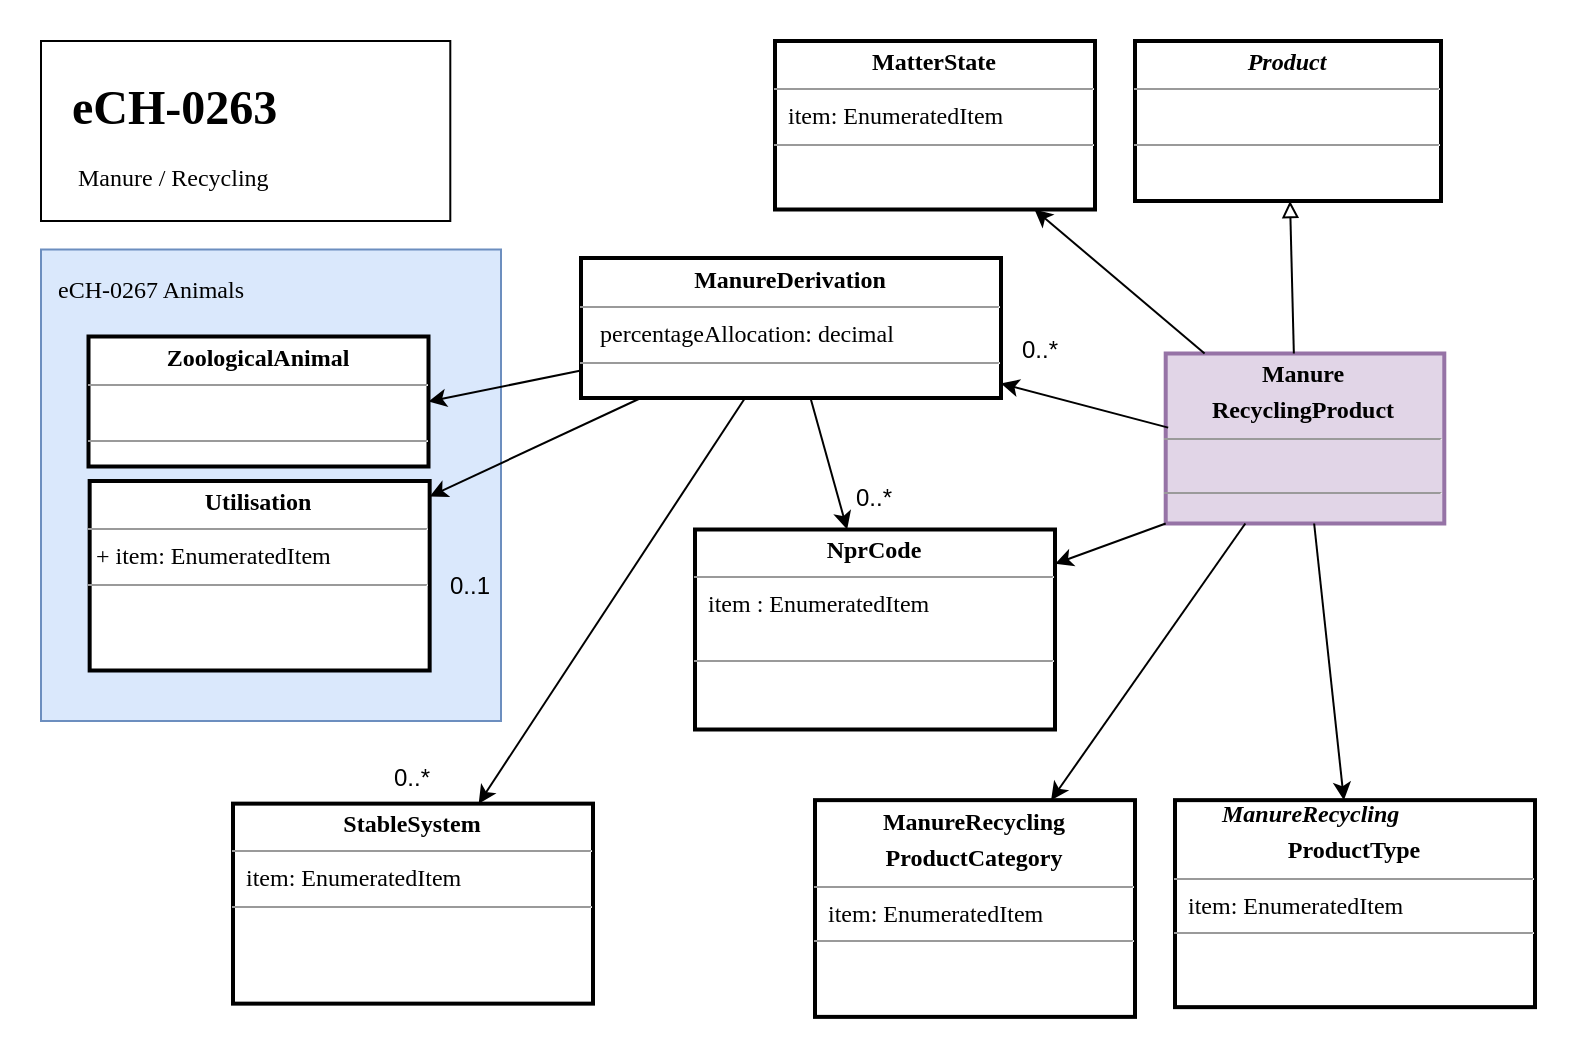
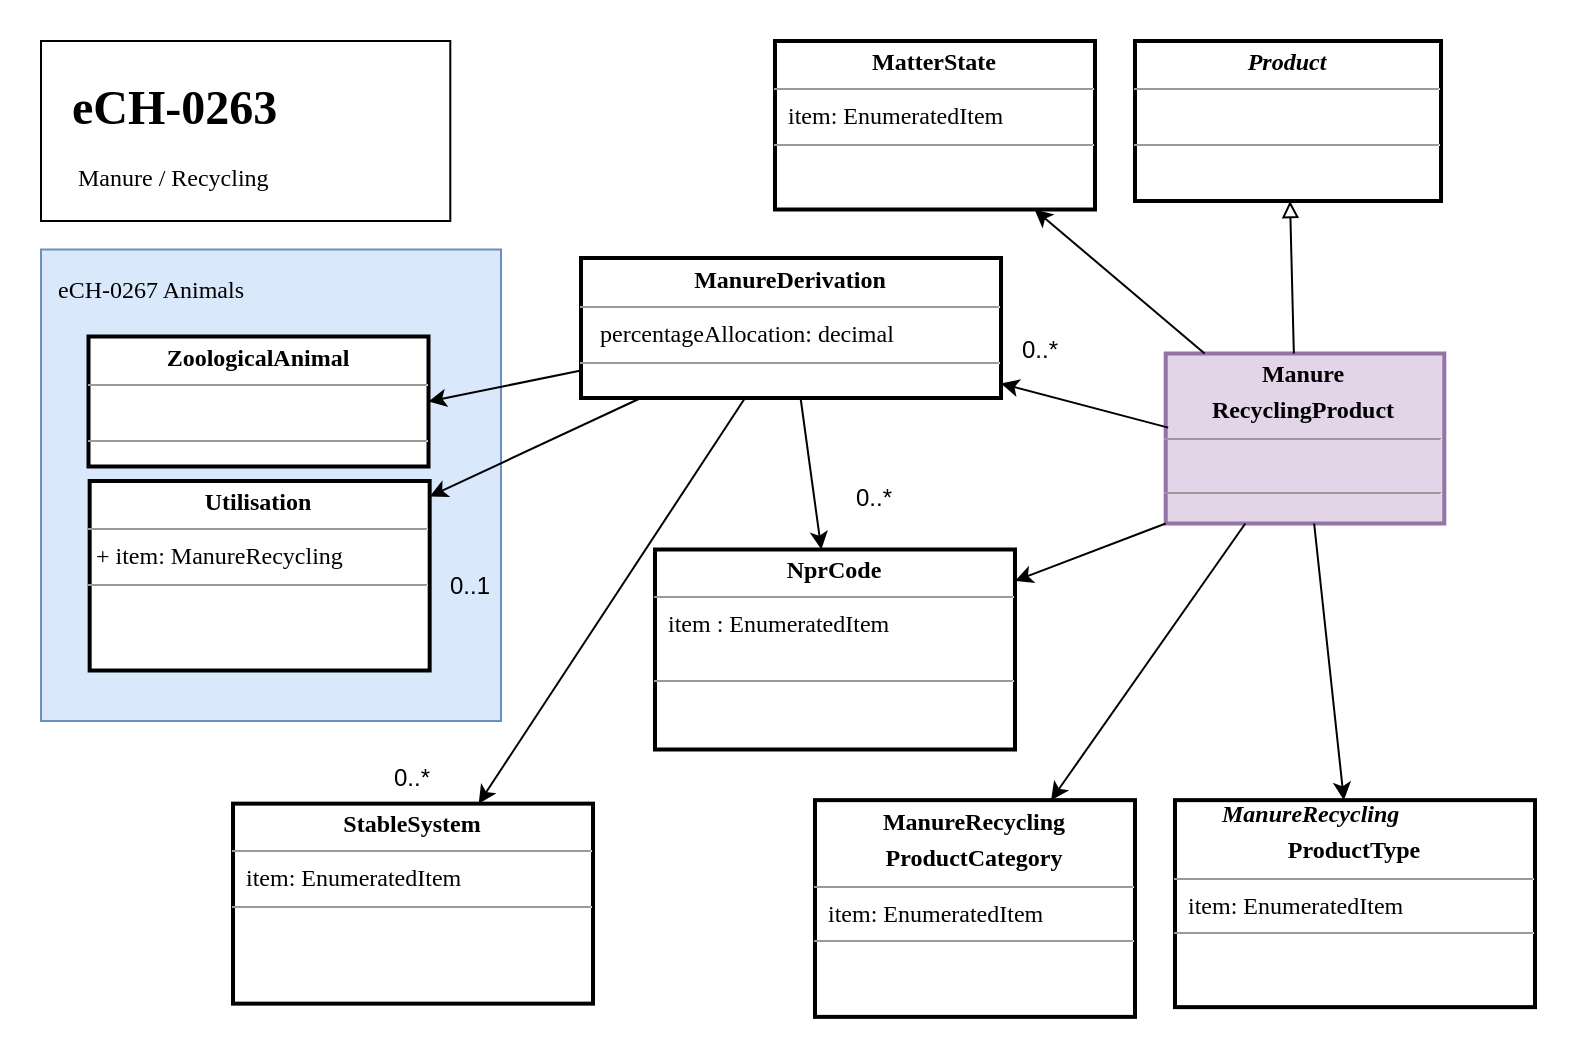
node "Utilisation + item: EnumeratedItem": label "Utilisation + item: EnumeratedItem" -> "Utilisation + item: ManureRecycling"
node "NprCode item : EnumeratedItem": moved (875, 630) -> (835, 650)
